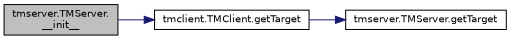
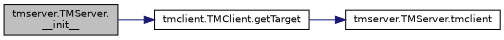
node "tmserver.TMServer.getTarget": label "tmserver.TMServer.getTarget" -> "tmserver.TMServer.tmclient"
